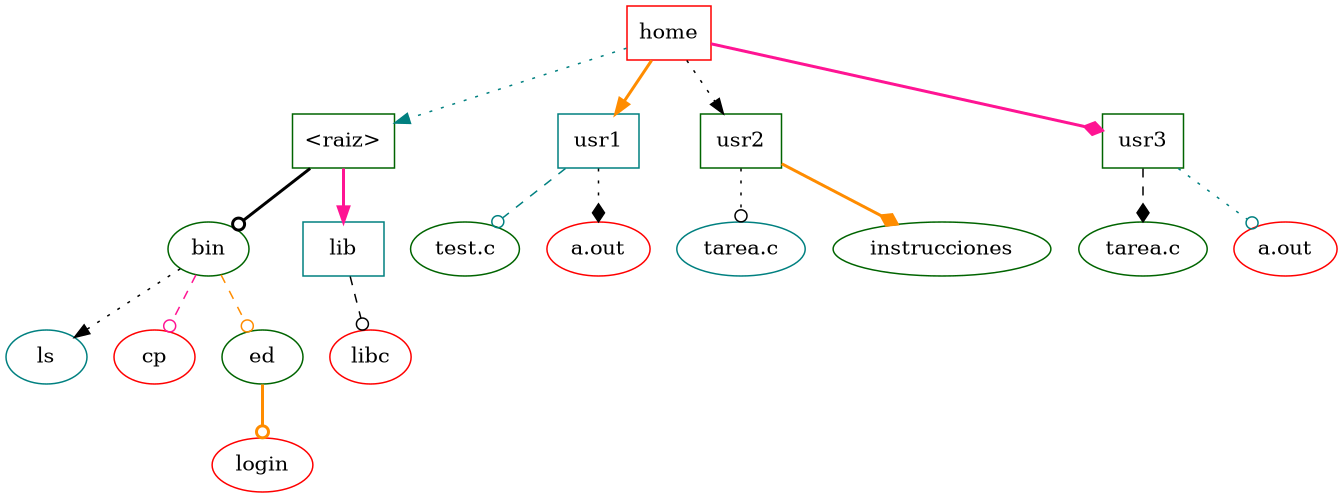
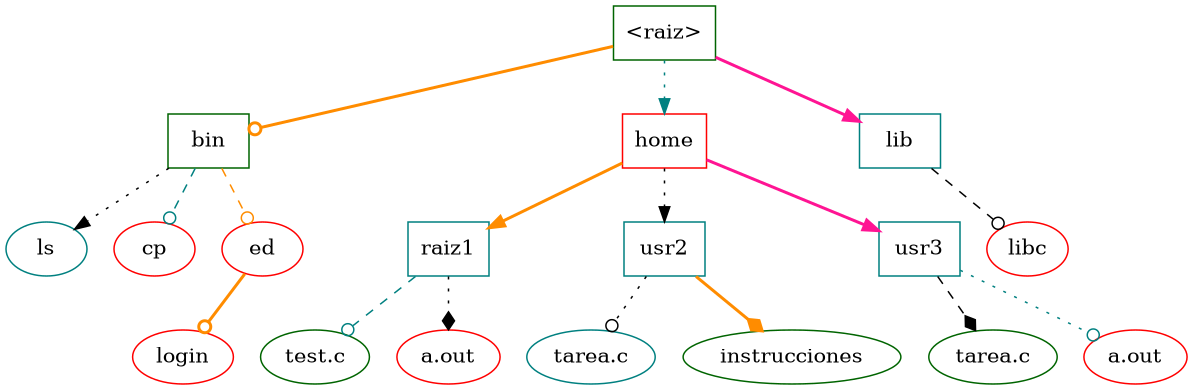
edge "home" -> "<raiz>": reversed
edge "home" -> "usr3": arrowhead diamond -> normal
node "usr1": label "usr1" -> "raiz1"
node "usr2": color darkgreen -> teal
node "usr3": color darkgreen -> teal
edge "<raiz>" -> "bin": color black -> darkorange
node "bin": shape ellipse -> box
edge "bin" -> "cp": color deeppink -> teal
node "ed": color darkgreen -> red
